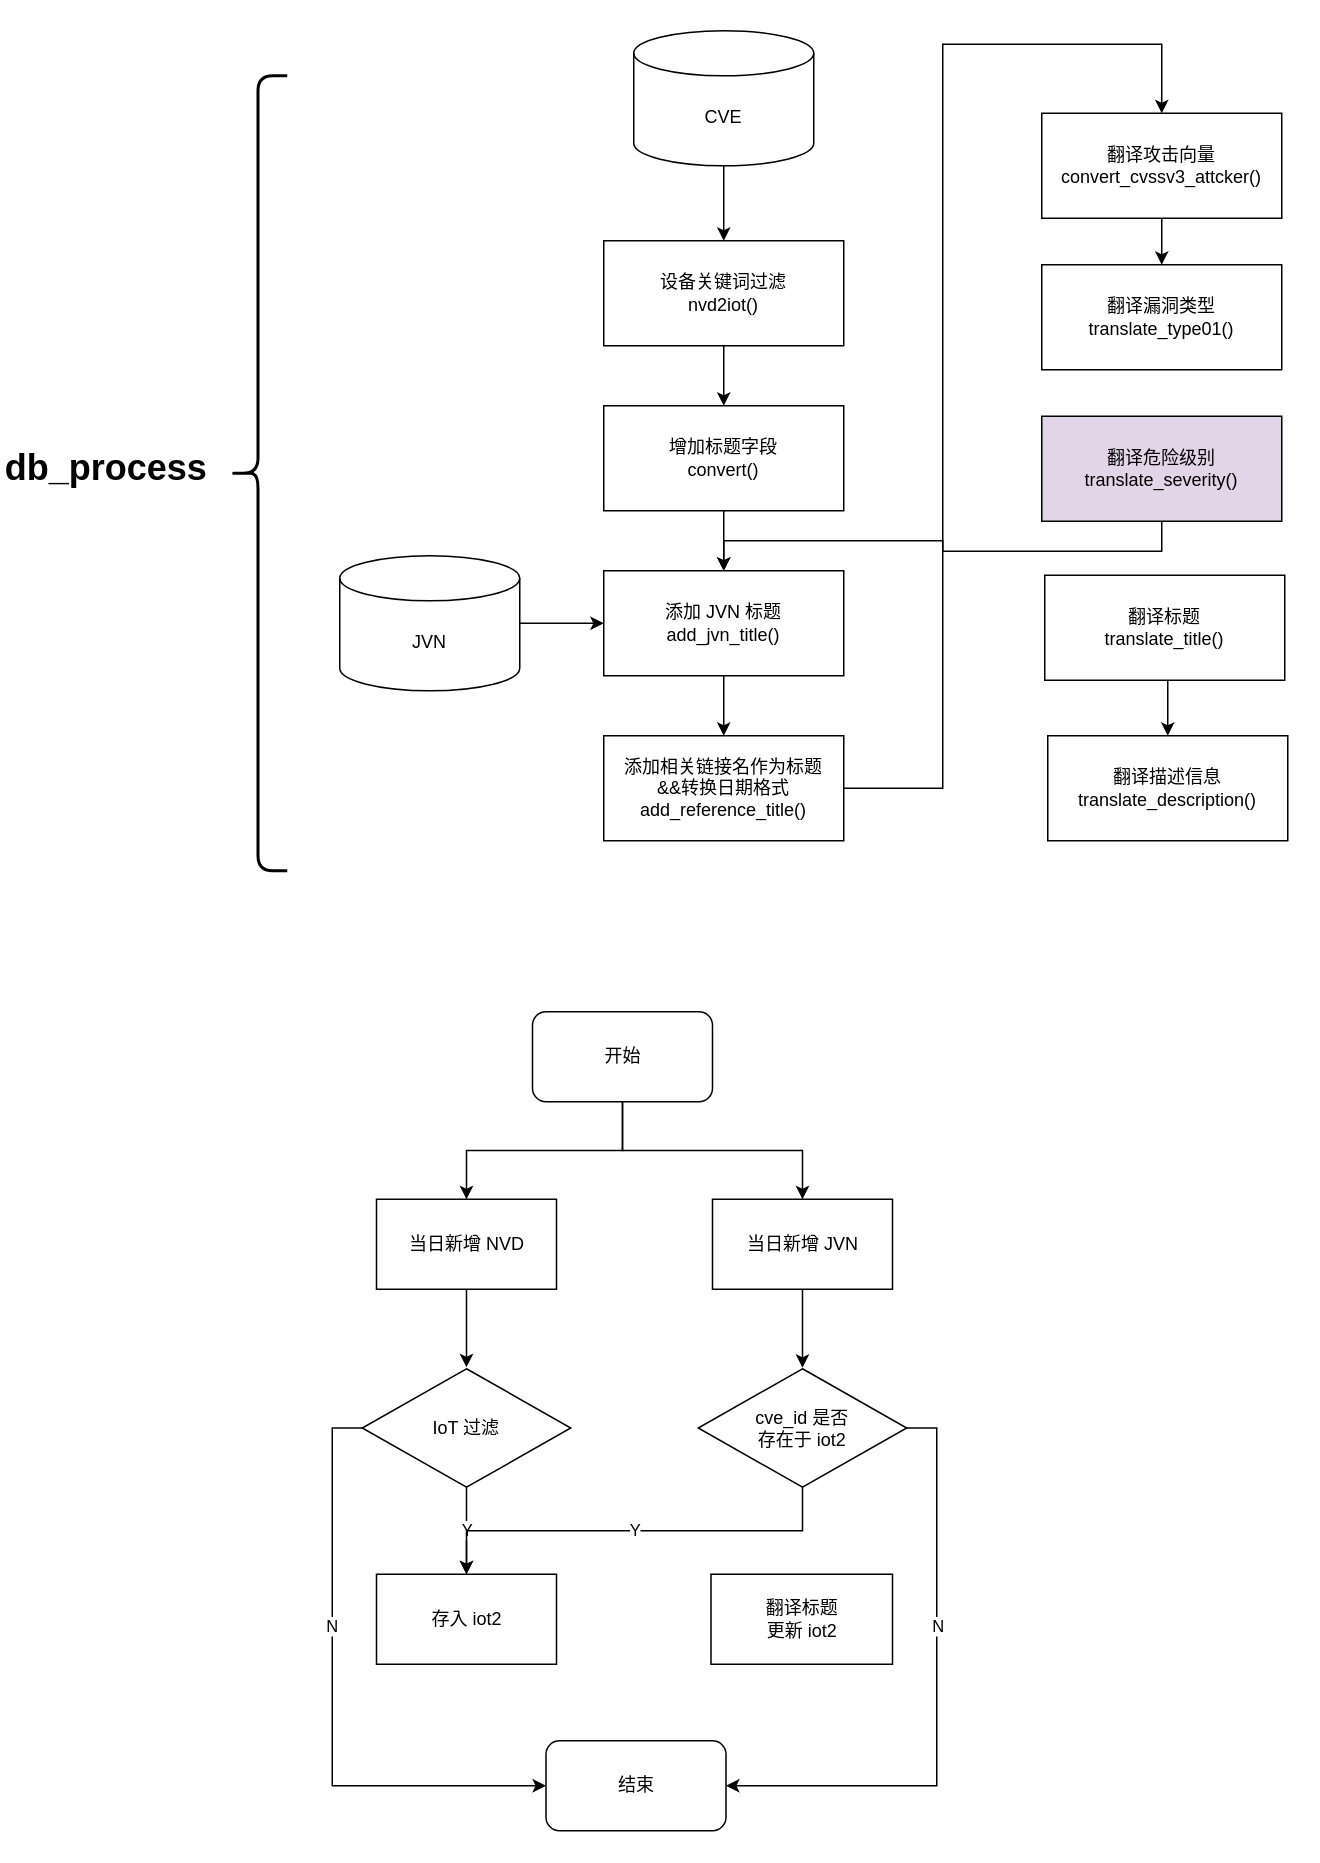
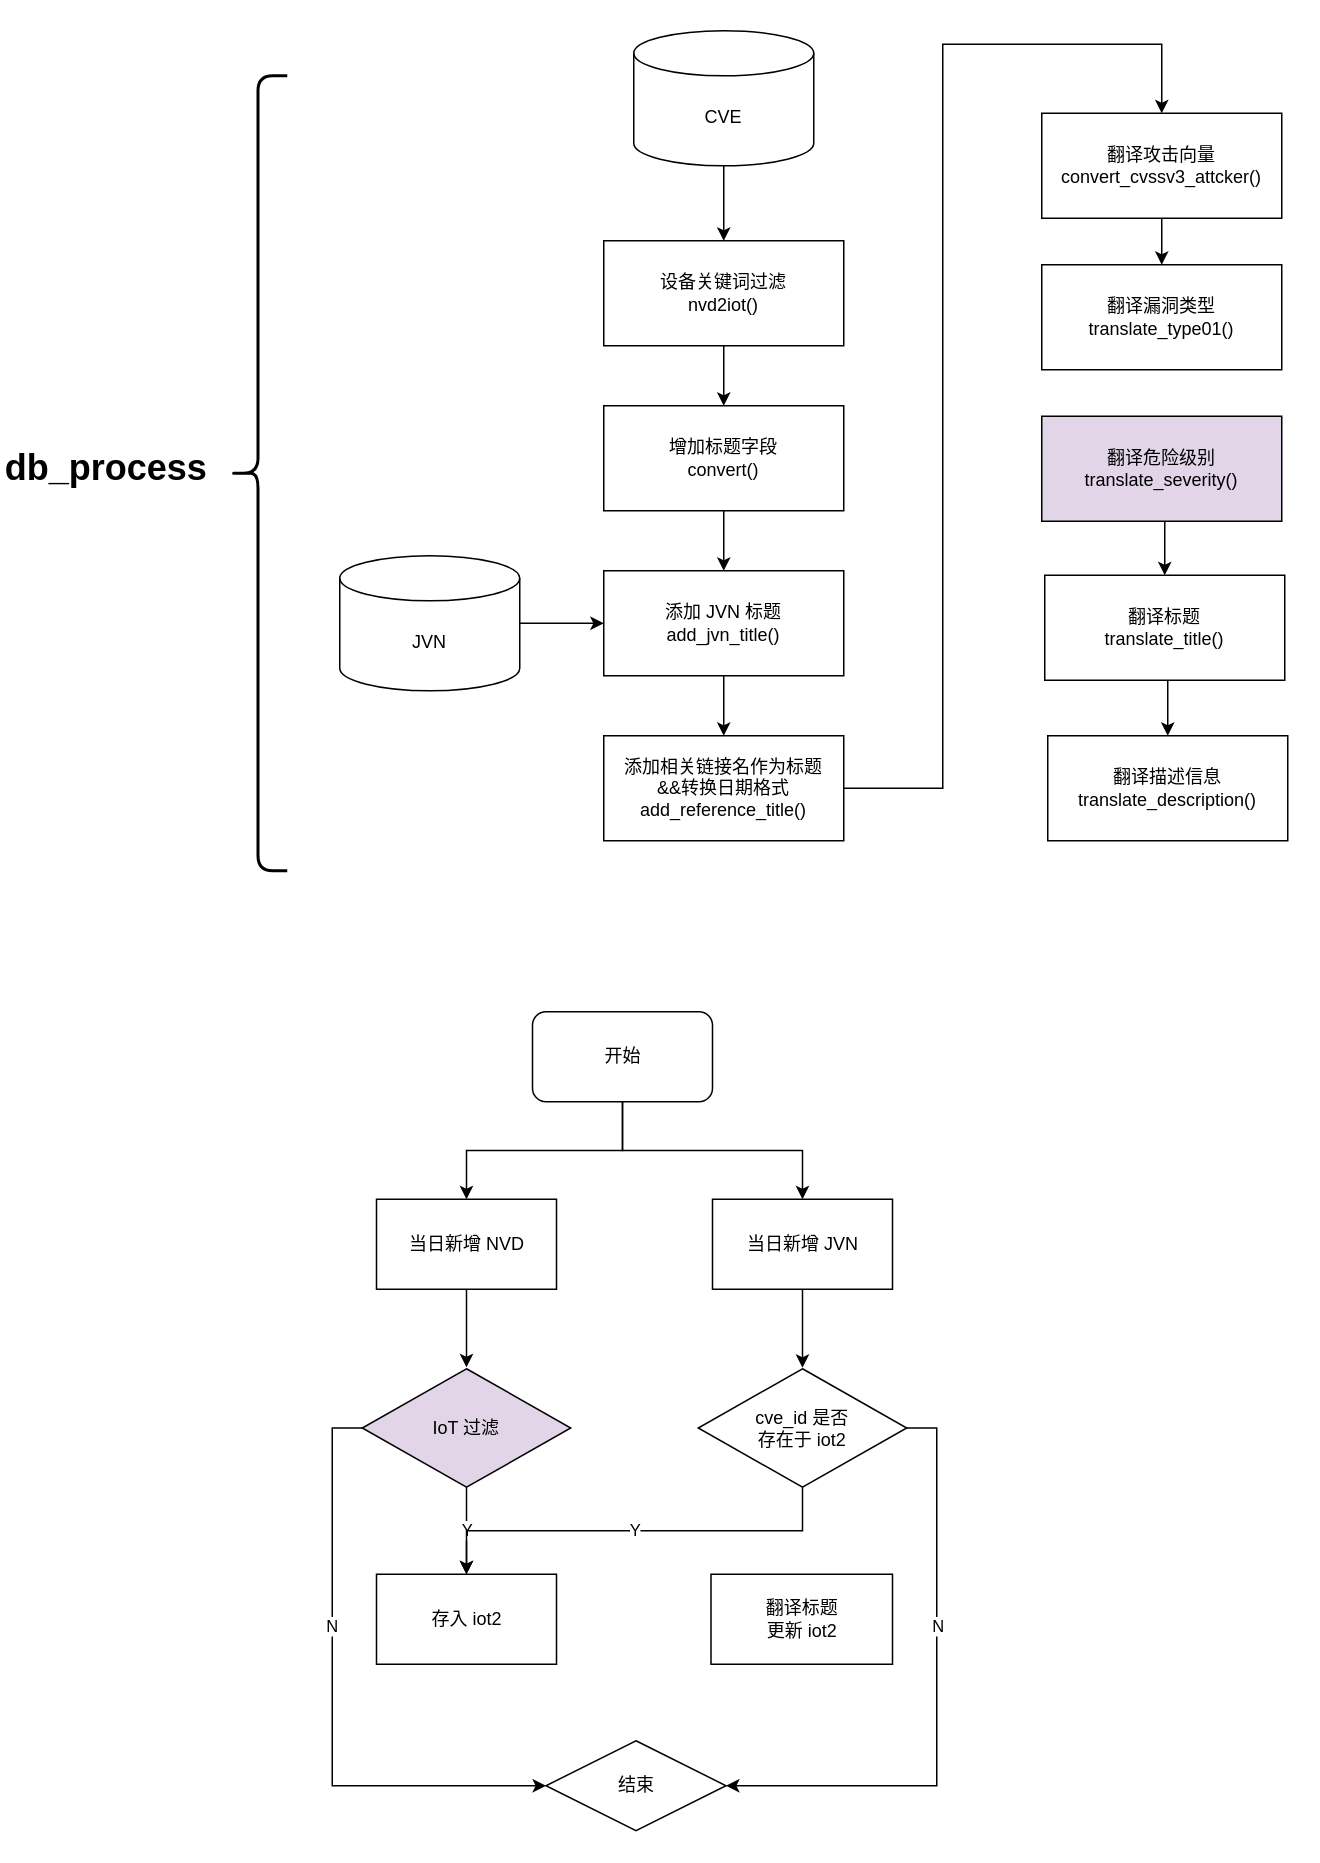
edge "翻译危险级别 translate_severity()" -> "添加 JVN 标题 add_jvn_title()": now "翻译危险级别 translate_severity()" -> "翻译标题 translate_title()"
node "IoT 过滤": fillcolor #ffffff -> #e1d5e7
node "结束": shape rounded rectangle -> diamond
